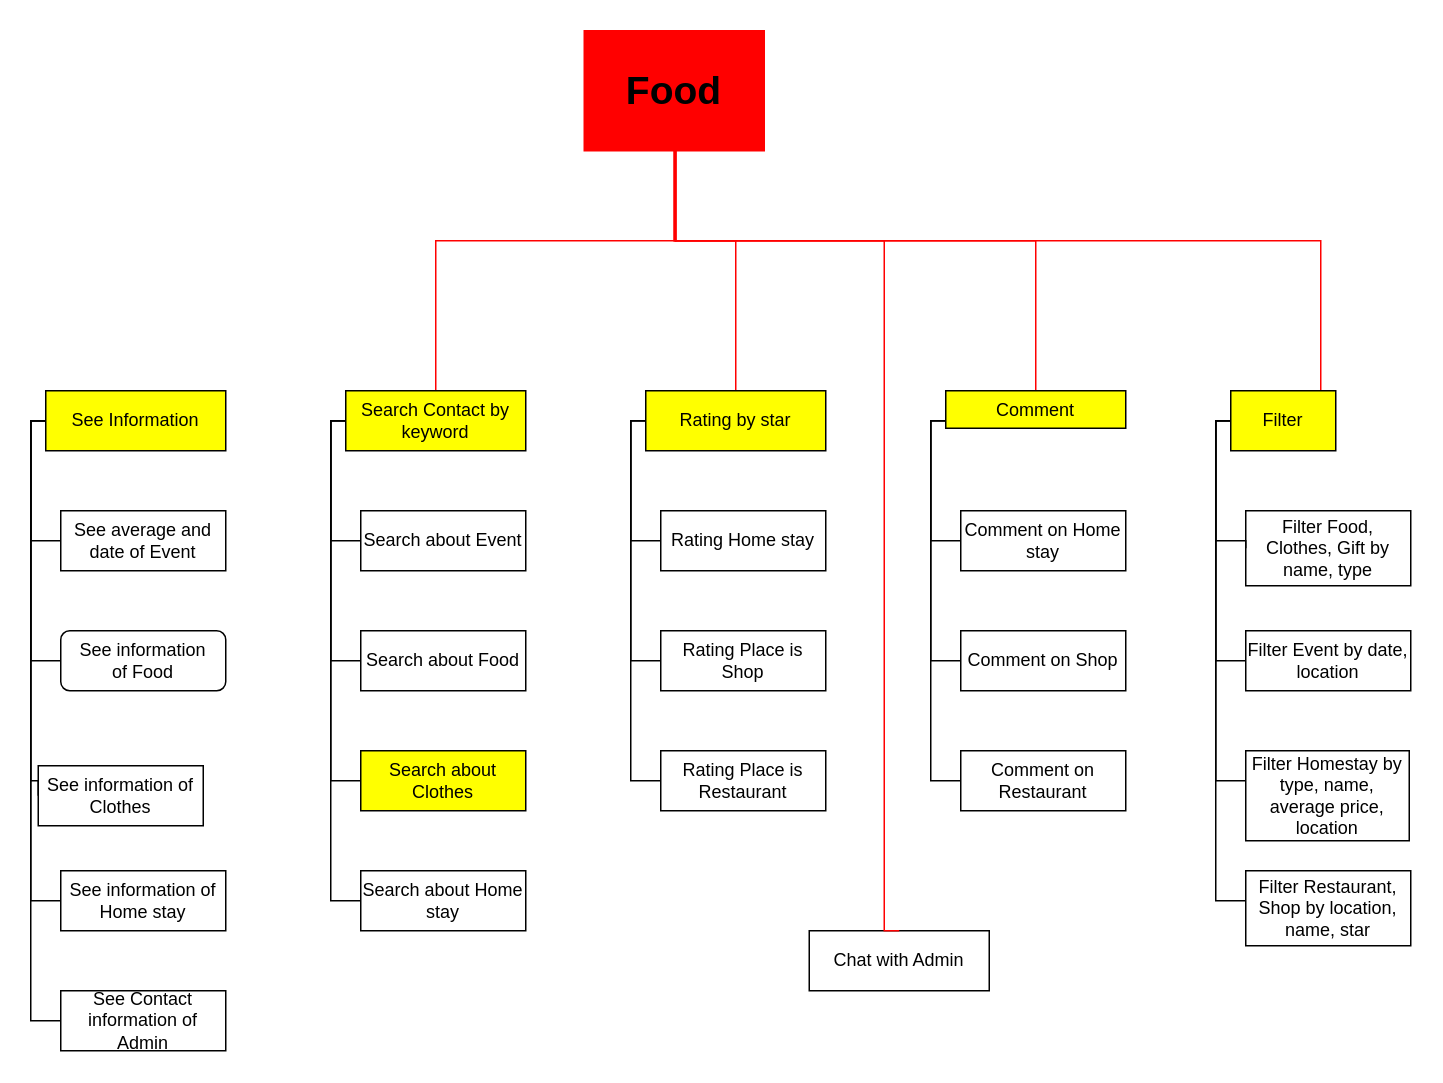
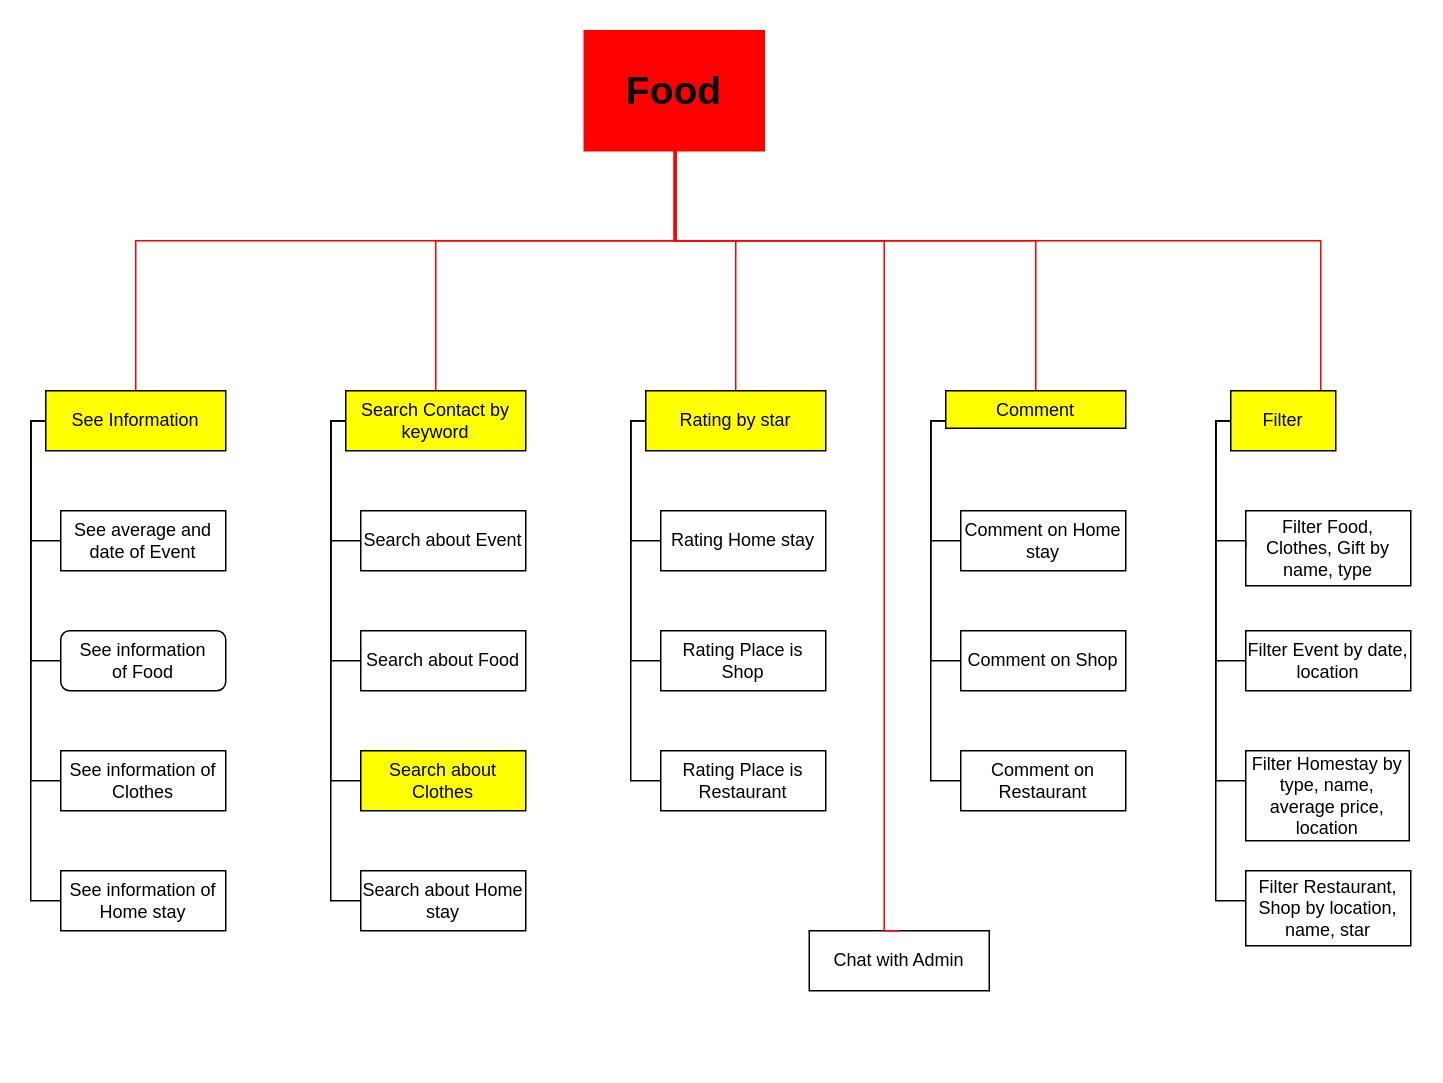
edge "Food" -- "See Information": added
node "See information of Clothes": moved (121, 796) -> (143, 781)
edge "See Information" -- "See Contact information of Admin": removed
node "See Contact information of Admin": removed
